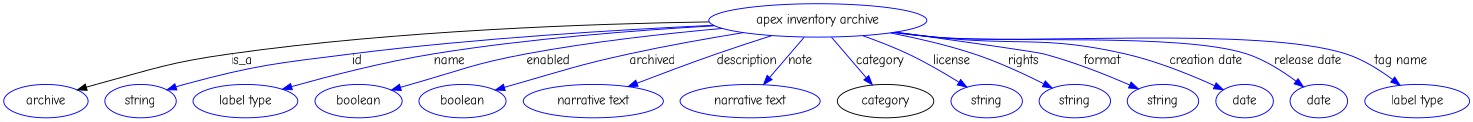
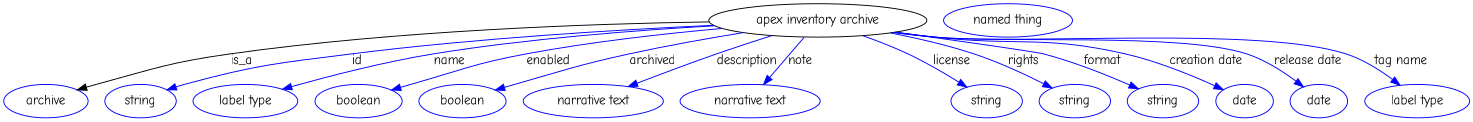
node "apex inventory archive": color blue -> black
node "named thing": added
node "category": removed
